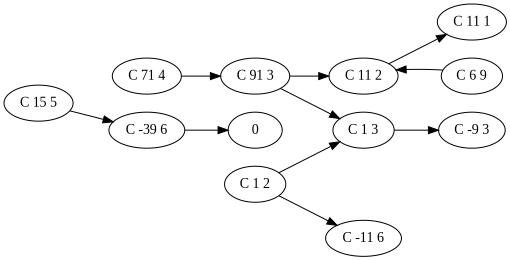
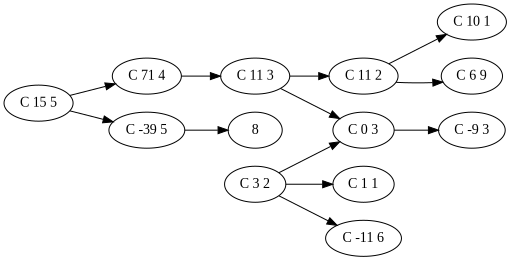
node "C 11 1": label "C 11 1" -> "C 10 1"
edge "C 6 9" -> "C 11 2": reversed
node "C 91 3": label "C 91 3" -> "C 11 3"
edge "C 15 5" -> "C 71 4": added
node "C -39 6": label "C -39 6" -> "C -39 5"
node "0": label "0" -> "8"
node "C 1 3": label "C 1 3" -> "C 0 3"
node "C 1 2": label "C 1 2" -> "C 3 2"
node "C 1 1": added
